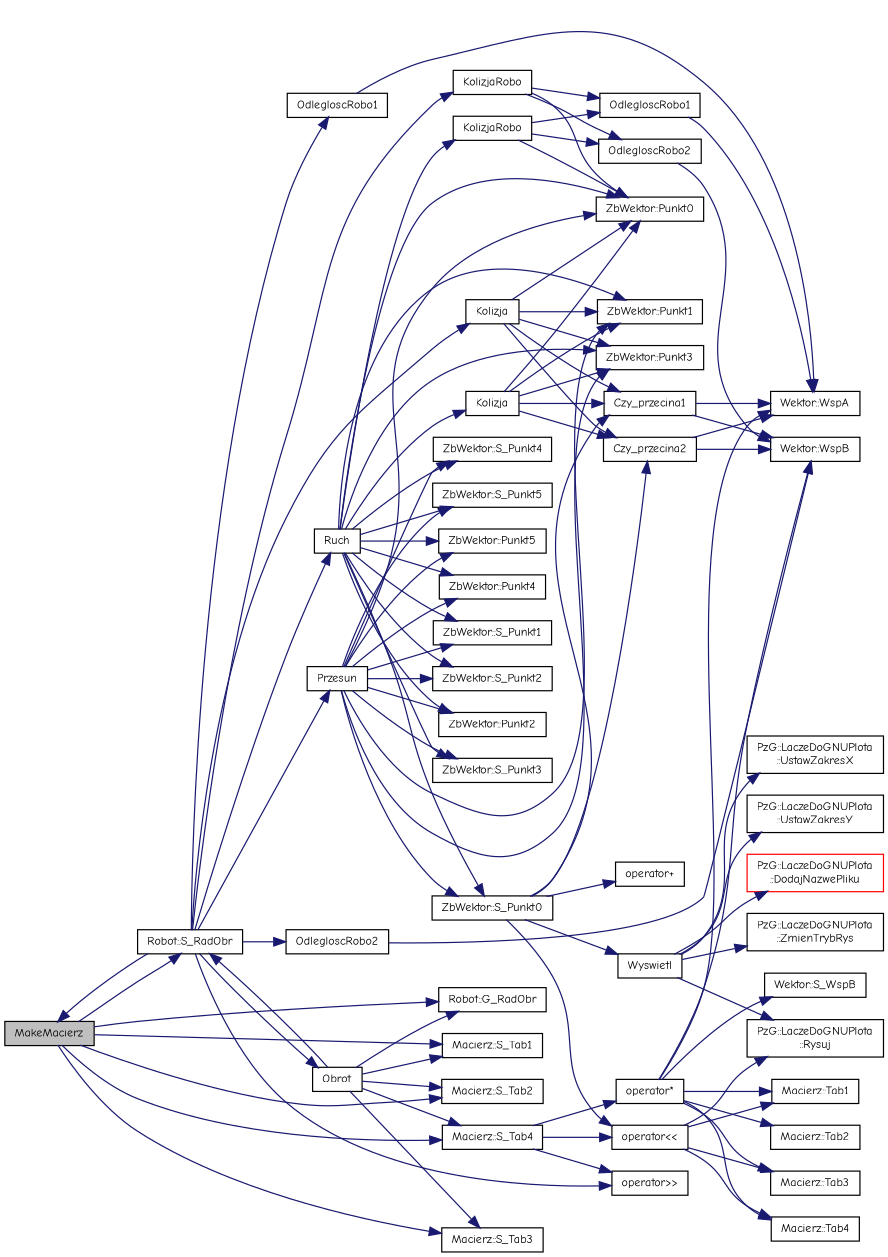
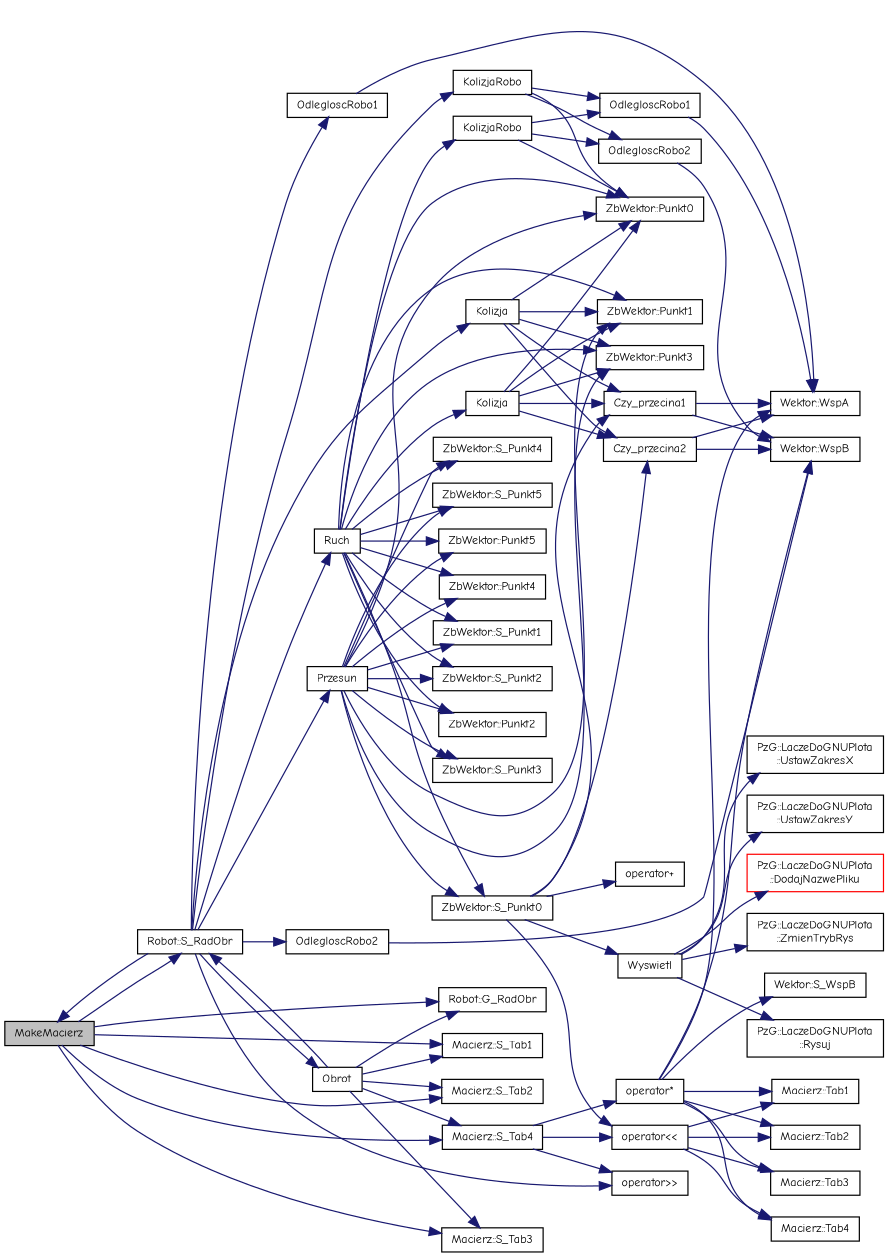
edge "operator<<" -> "PzG::LaczeDoGNUPlota ::Rysuj": now "operator<<" -> "Macierz::Tab2"
